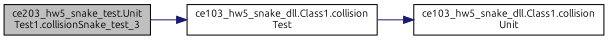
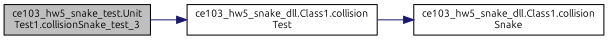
node "ce203_hw5_snake_test.Unit Test1.collisionSnake_test_3": label "ce203_hw5_snake_test.Unit Test1.collisionSnake_test_3" -> "ce103_hw5_snake_test.Unit Test1.collisionSnake_test_3"
node "ce103_hw5_snake_dll.Class1.collision Unit": label "ce103_hw5_snake_dll.Class1.collision Unit" -> "ce103_hw5_snake_dll.Class1.collision Snake"
